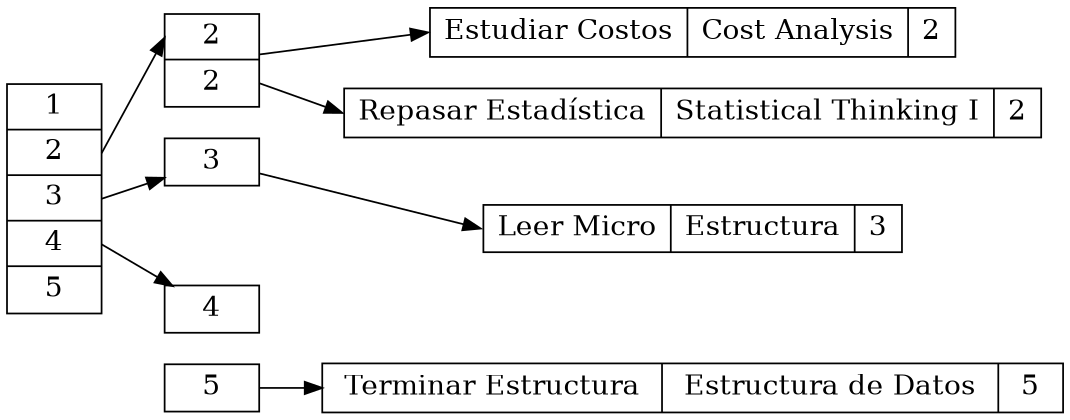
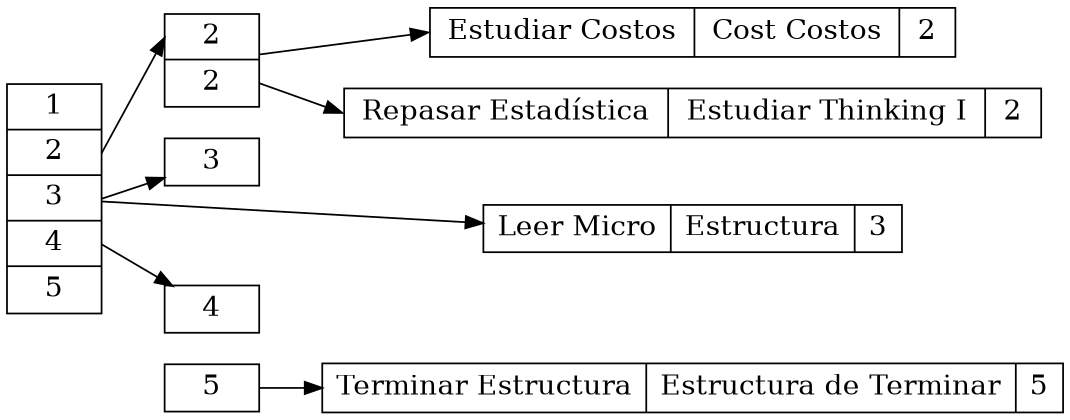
node "Estudiar Costos": text "Cost Analysis" -> "Cost Costos"
node "Repasar Estadística": text "Statistical Thinking I" -> "Estudiar Thinking I"
edge "3" -> "Leer Micro": now "1" -> "Leer Micro"
node "Terminar Estructura": text "Estructura de Datos" -> "Estructura de Terminar"
